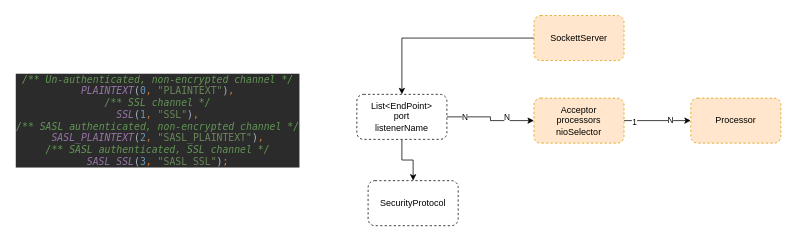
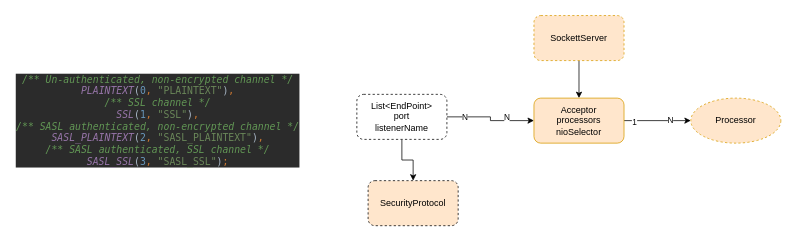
edge "SockettServer" -> "List<EndPoint> port listenerName": now "SockettServer" -> "Acceptor processors nioSelector"
node "Acceptor processors nioSelector": style dashed -> solid
node "Processor": shape rounded rectangle -> ellipse
node "SecurityProtocol": fillcolor #ffffff -> #ffe6cc
